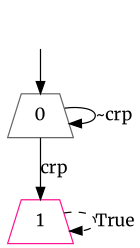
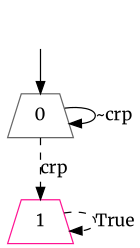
edge "0" -> "1": style solid -> dashed
